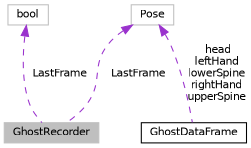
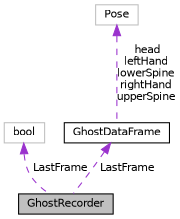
edge "GhostRecorder" -> "Pose": now "GhostRecorder" -> "GhostDataFrame"
node "GhostRecorder": color grey75 -> black
